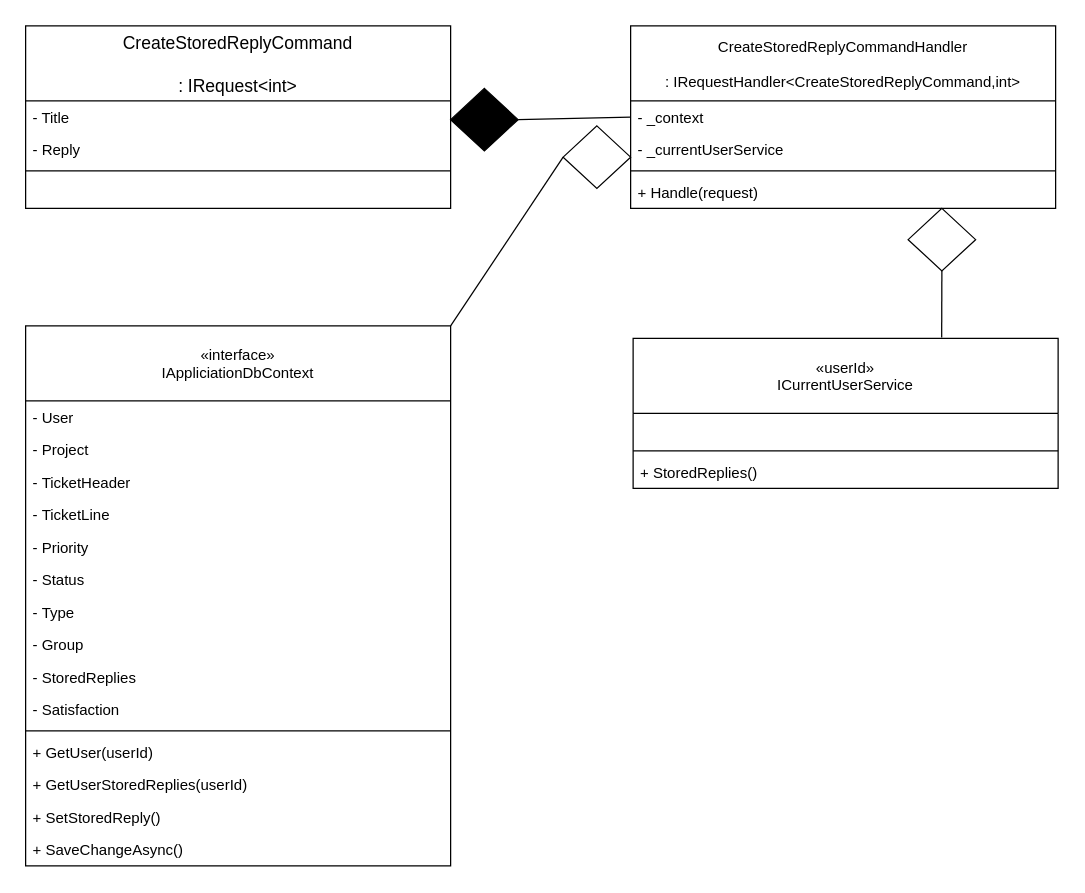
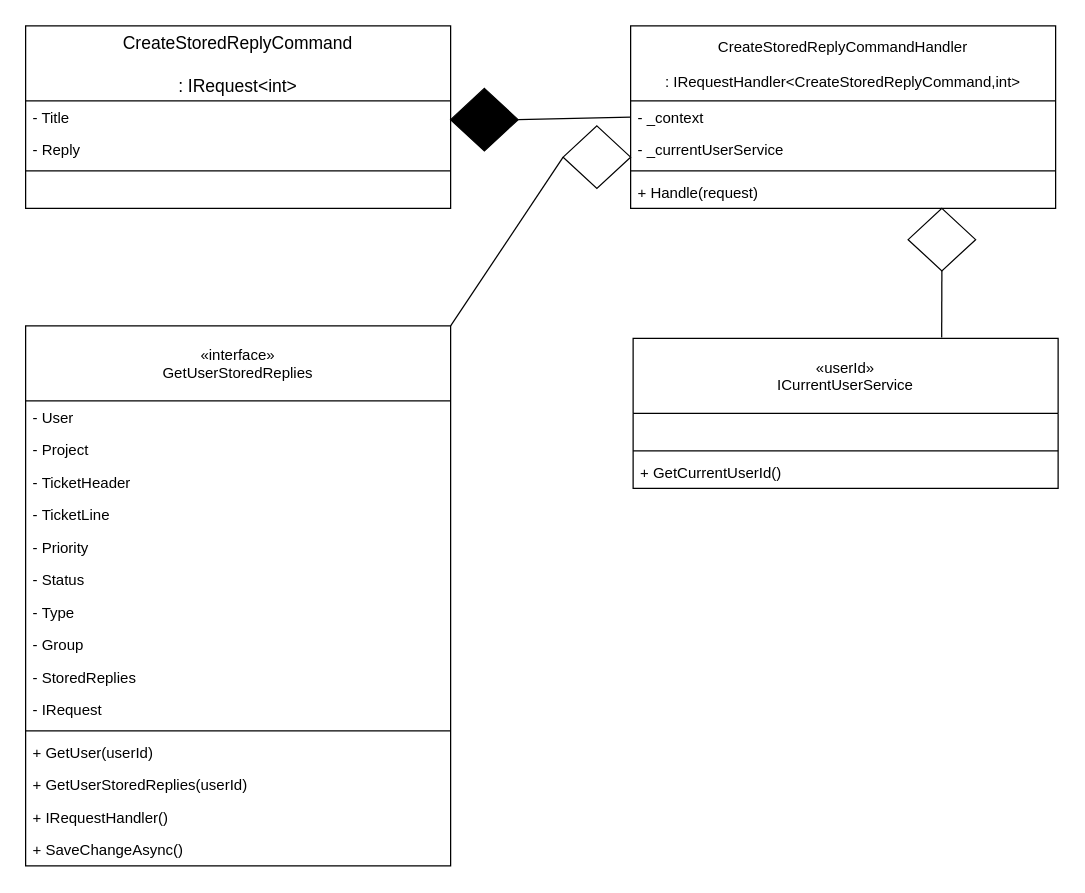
node "«interface» IAppliciationDbContext": label "«interface» IAppliciationDbContext" -> "«interface» GetUserStoredReplies"
node "+ StoredReplies()": label "+ StoredReplies()" -> "+ GetCurrentUserId()"
node "- Satisfaction": label "- Satisfaction" -> "- IRequest"
node "+ SetStoredReply()": label "+ SetStoredReply()" -> "+ IRequestHandler()"
